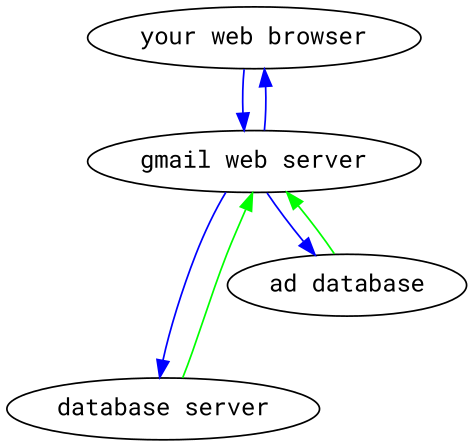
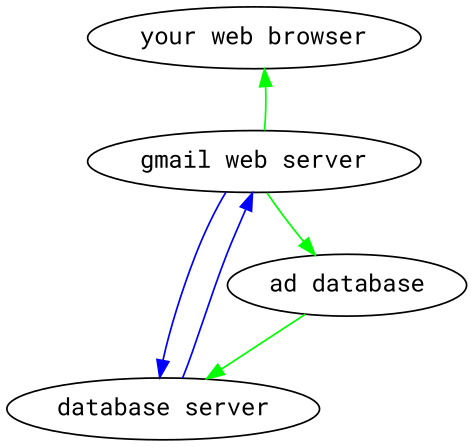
edge "your web browser" -> "gmail web server": removed
edge "gmail web server" -> "your web browser": color blue -> green
edge "gmail web server" -> "ad database": color blue -> green
edge "ad database" -> "gmail web server": now "ad database" -> "database server"
edge "database server" -> "gmail web server": color green -> blue
